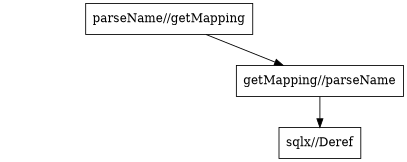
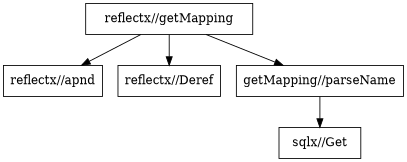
node "parseName//getMapping": label "parseName//getMapping" -> "reflectx//getMapping"
node "reflectx//apnd": added
node "reflectx//Deref": added
node "sqlx//Deref": label "sqlx//Deref" -> "sqlx//Get"
